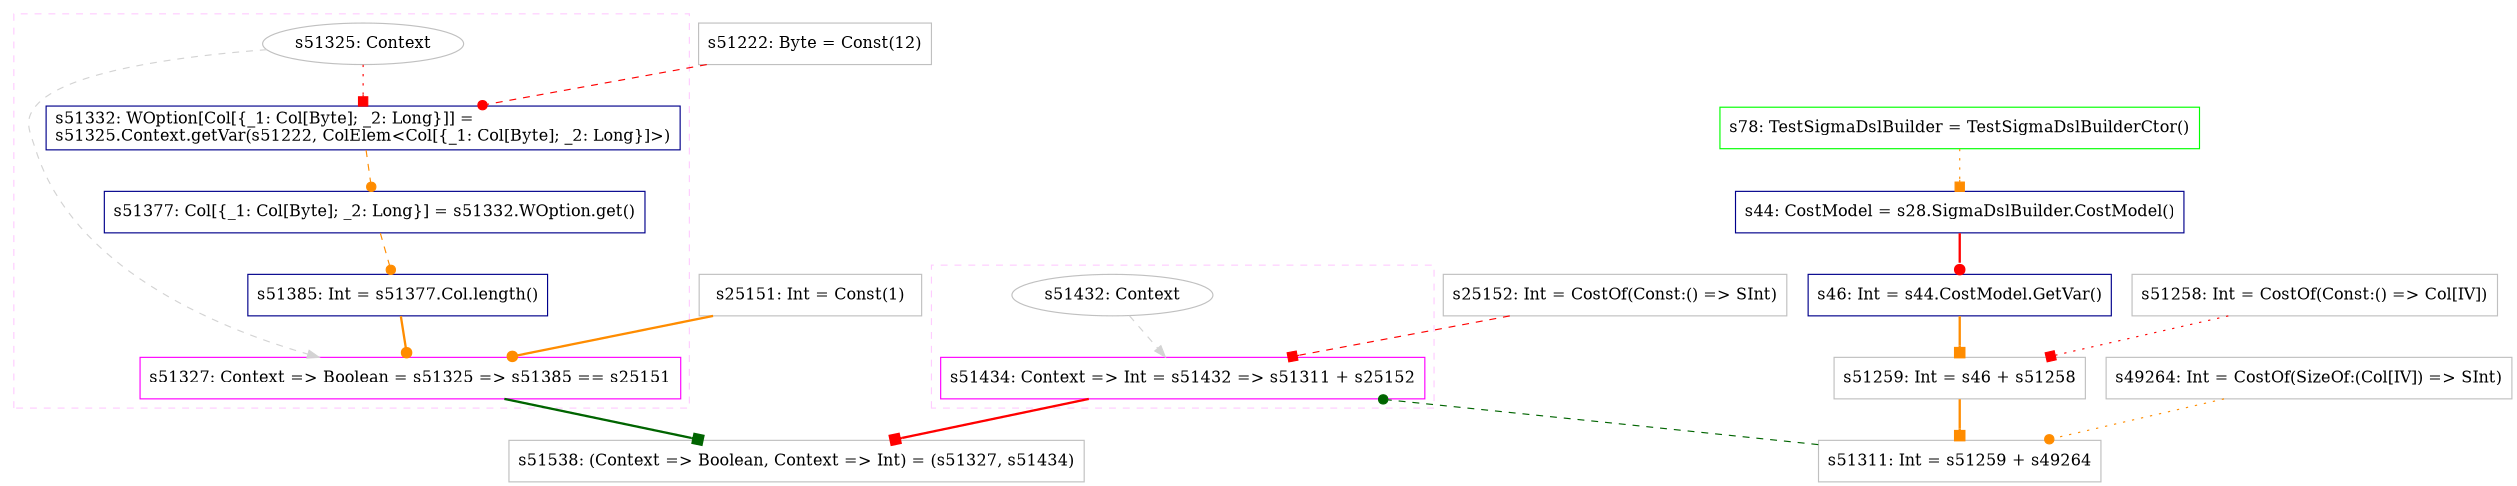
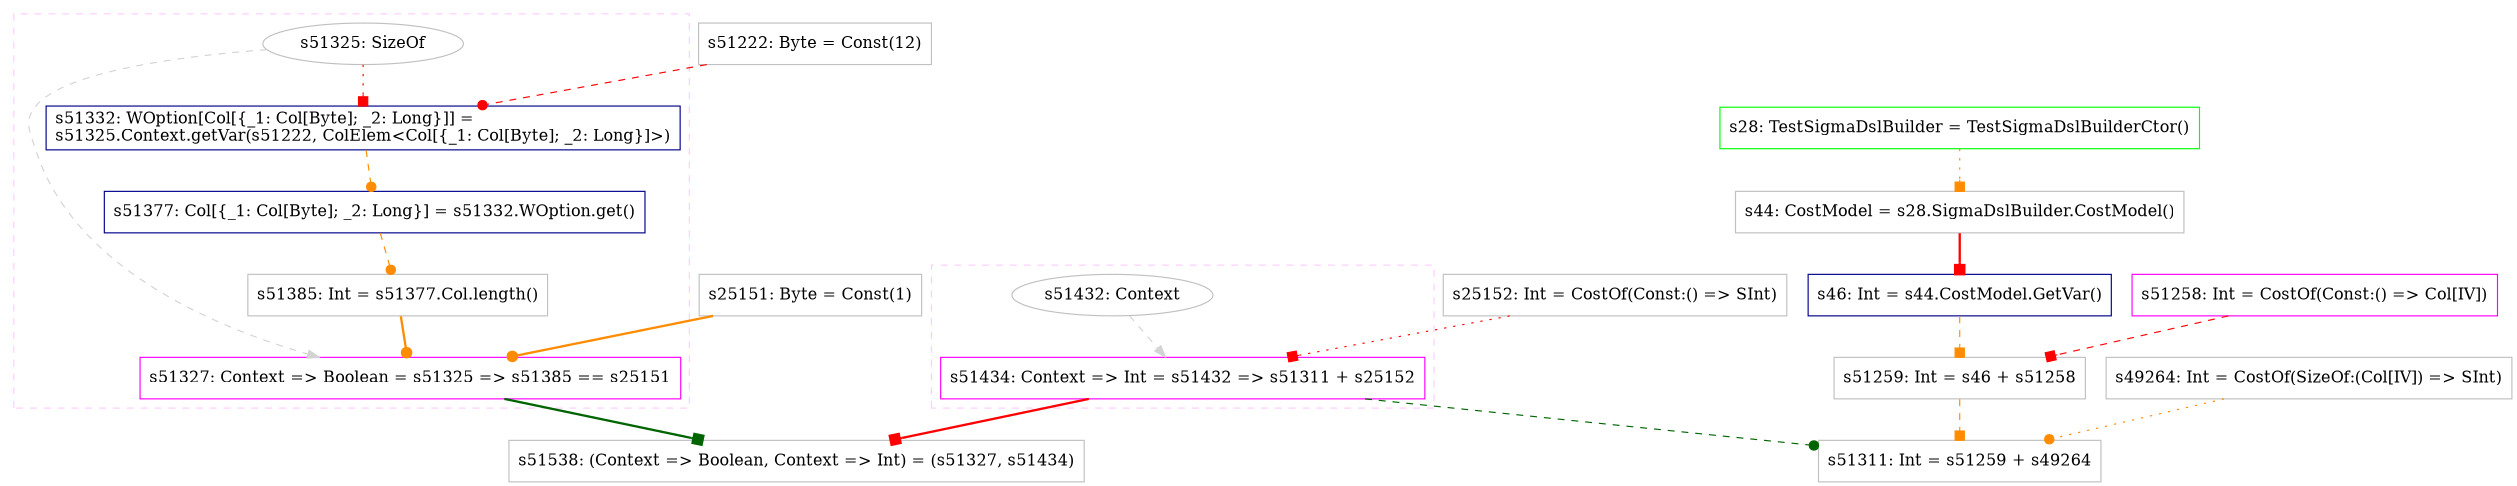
node "s51325: Context": label "s51325: Context" -> "s51325: SizeOf"
node "s78: TestSigmaDslBuilder = TestSigmaDslBuilderCtor()": label "s78: TestSigmaDslBuilder = TestSigmaDslBuilderCtor()" -> "s28: TestSigmaDslBuilder = TestSigmaDslBuilderCtor()"
node "s44: CostModel = s28.SigmaDslBuilder.CostModel()": color darkblue -> gray
edge "s44: CostModel = s28.SigmaDslBuilder.CostModel()" -> "s46: Int = s44.CostModel.GetVar()": arrowhead dot -> box
node "s51385: Int = s51377.Col.length()": color darkblue -> gray
node "s25151: Int = Const(1)": label "s25151: Int = Const(1)" -> "s25151: Byte = Const(1)"
node "s51258: Int = CostOf(Const:() => Col[IV])": color gray -> magenta
edge "s46: Int = s44.CostModel.GetVar()" -> "s51259: Int = s46 + s51258": style bold -> dashed
edge "s51258: Int = CostOf(Const:() => Col[IV])" -> "s51259: Int = s46 + s51258": style dotted -> dashed
edge "s25152: Int = CostOf(Const:() => SInt)" -> "s51434: Context => Int = s51432 => s51311 + s25152": style dashed -> dotted
edge "s51259: Int = s46 + s51258" -> "s51311: Int = s51259 + s49264": style bold -> dashed
edge "s51311: Int = s51259 + s49264" -> "s51434: Context => Int = s51432 => s51311 + s25152": reversed
